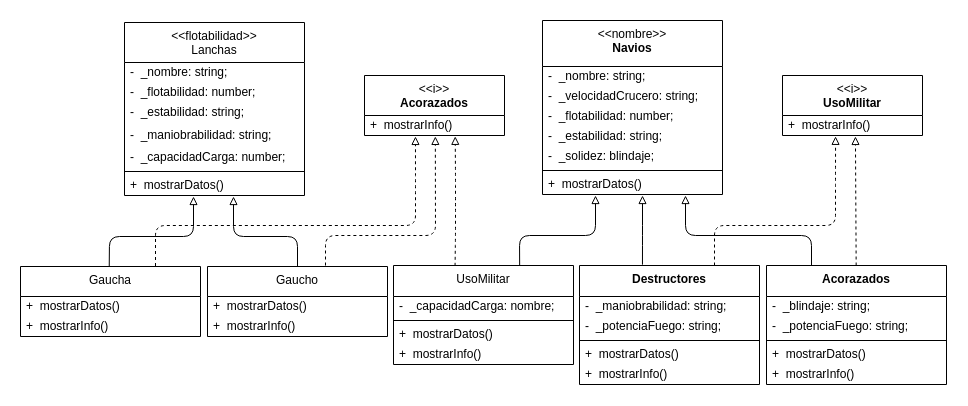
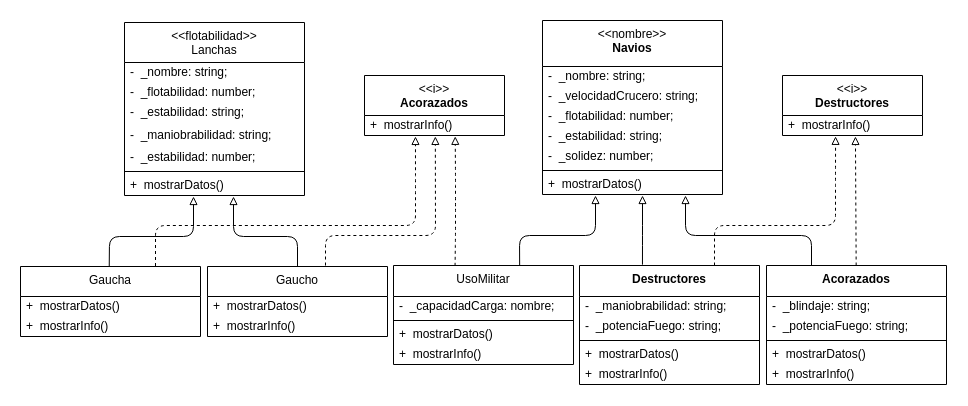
node "<<i>> UsoMilitar": label "<<i>> UsoMilitar" -> "<<i>> Destructores"
node "- _solidez: blindaje;": label "- _solidez: blindaje;" -> "- _solidez: number;"
node "- _capacidadCarga: number;": label "- _capacidadCarga: number;" -> "- _estabilidad: number;"
